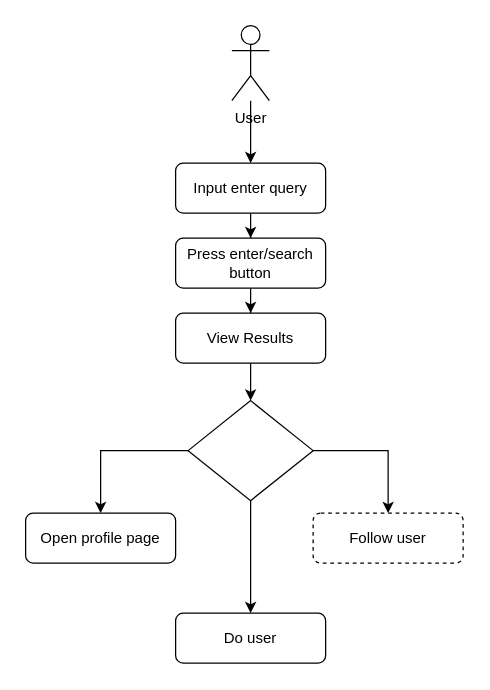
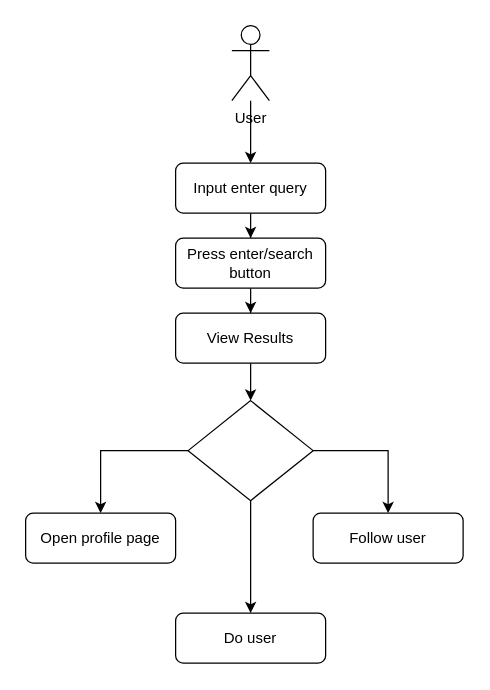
node "Follow user": style dashed -> solid
